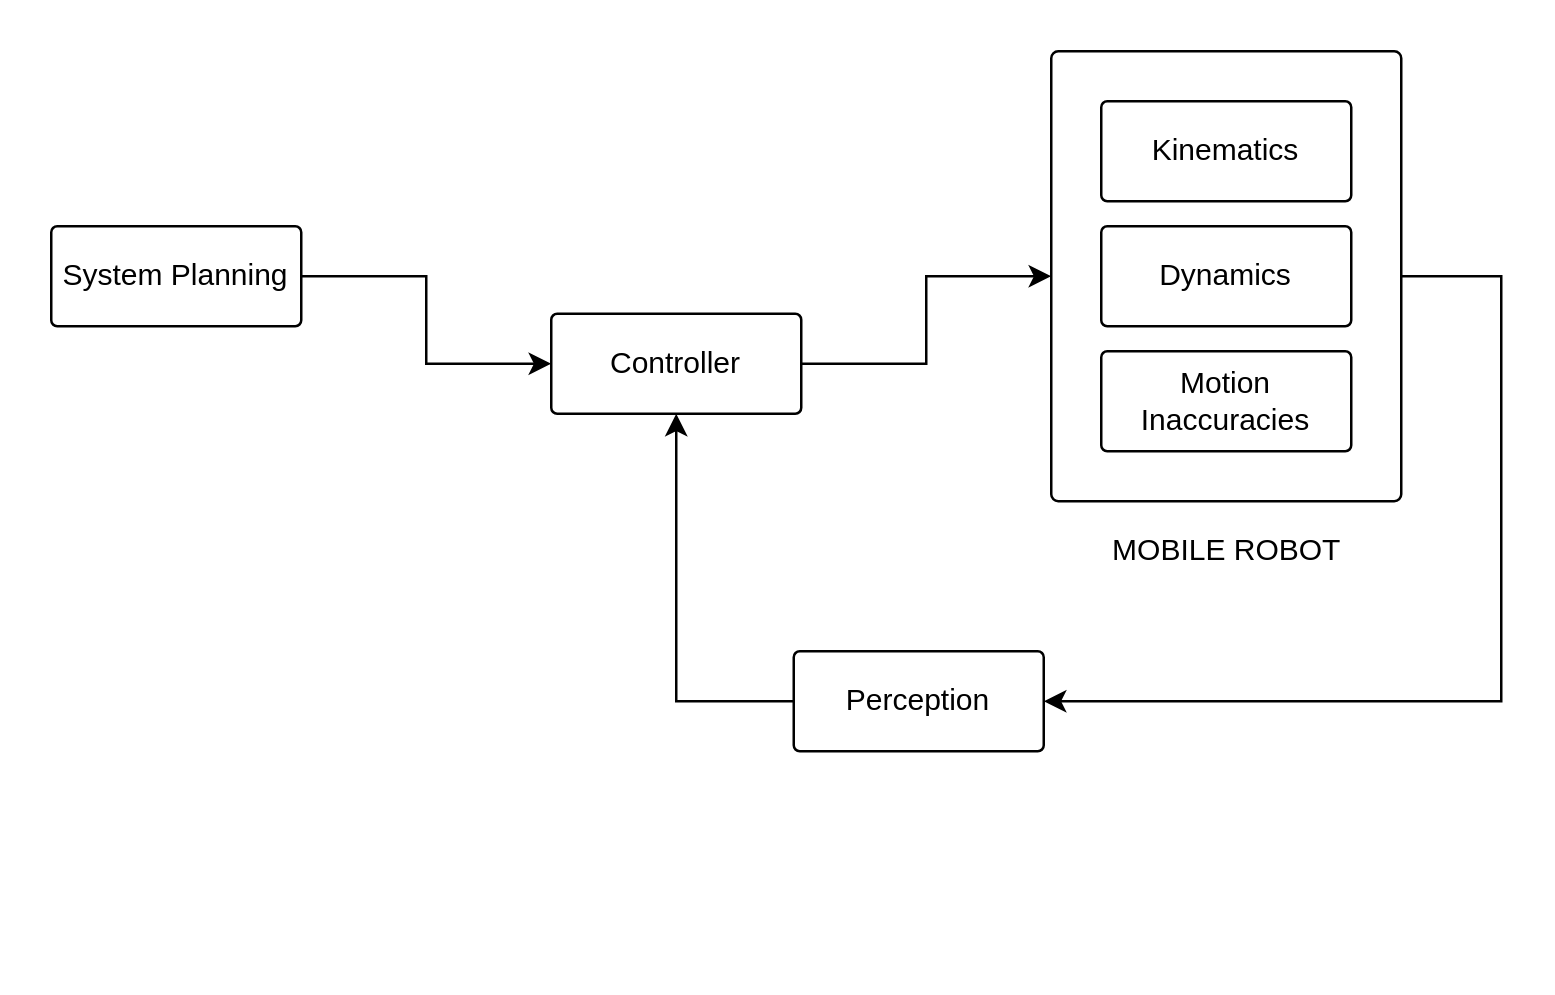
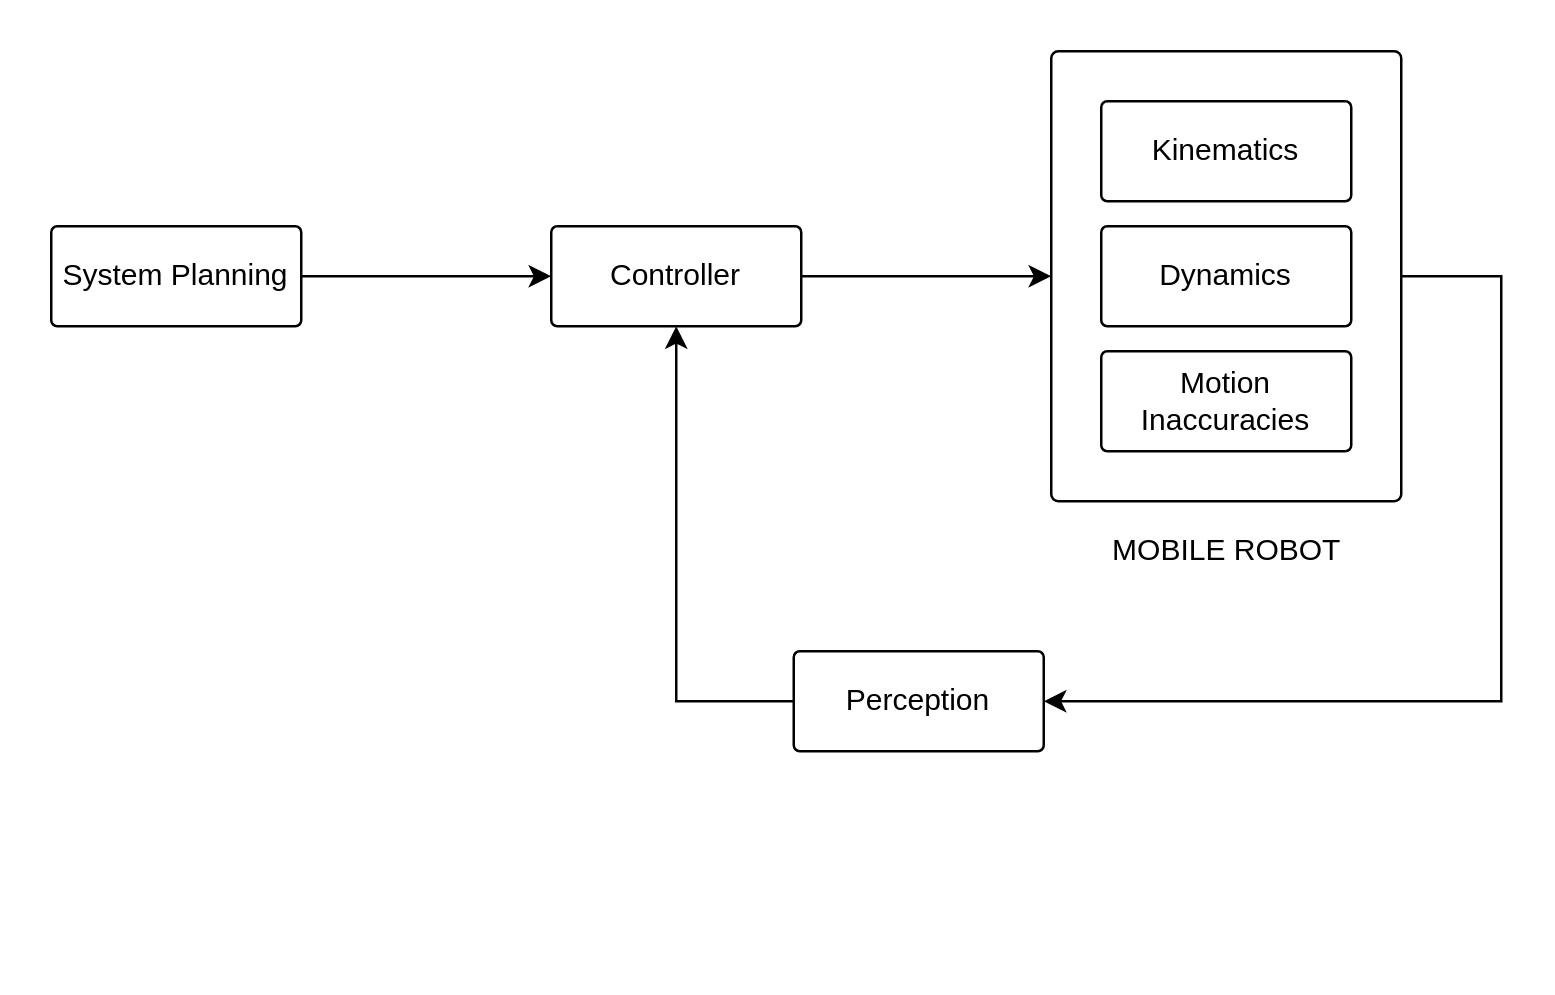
node "Controller": moved (676, 364) -> (676, 276)
